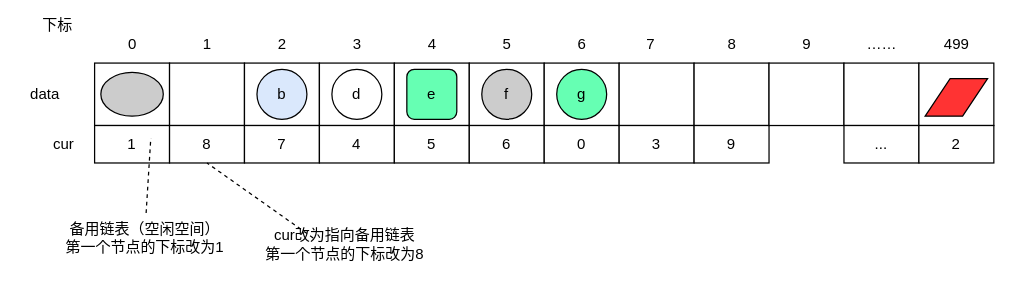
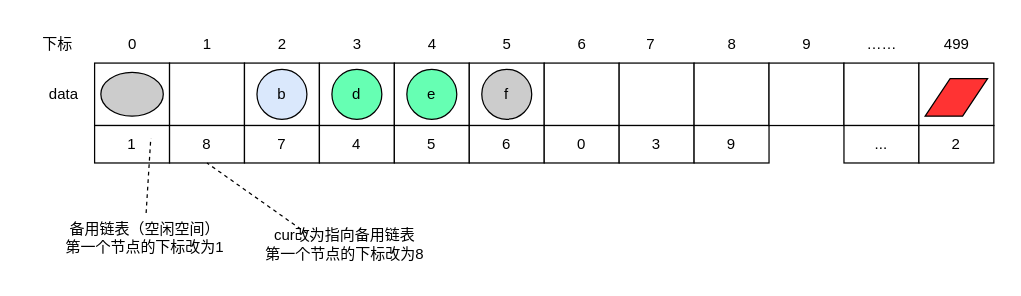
node "下标": moved (57, 26) -> (57, 44)
node "data": moved (44, 94) -> (63, 94)
node "d": fillcolor #ffffff -> #66ffb3
node "e": shape rounded rectangle -> ellipse
node "g": removed
node "cur": removed
